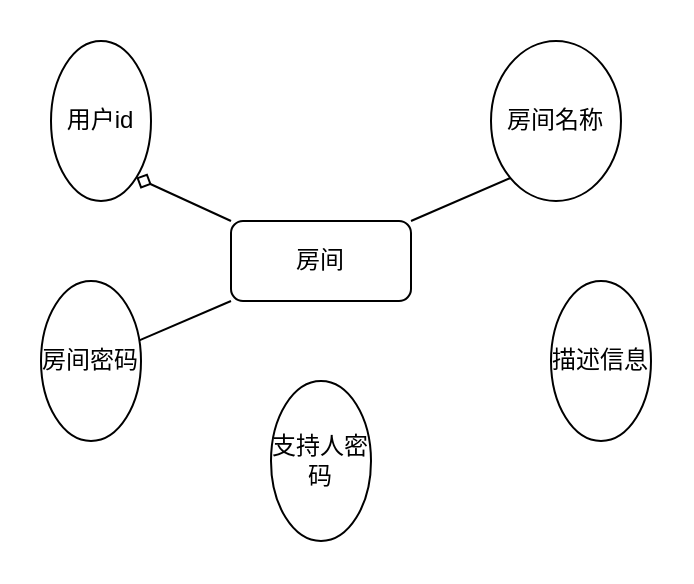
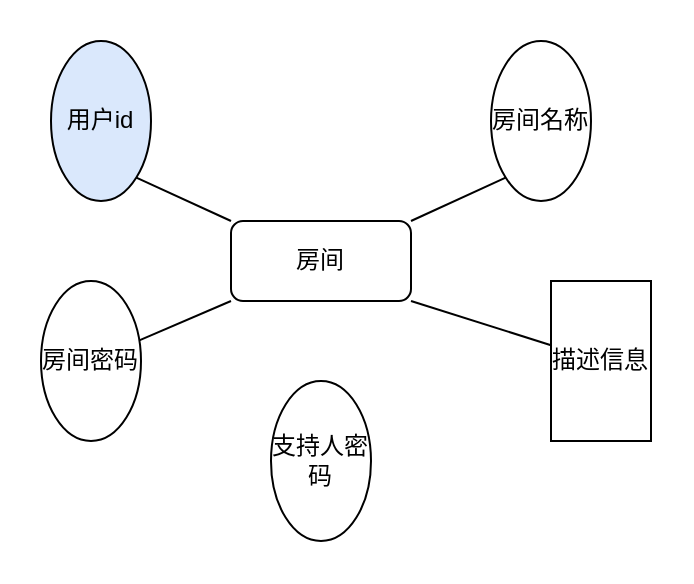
node "用户id": fillcolor #ffffff -> #dae8fc
node "房间名称": size 130x160 -> 100x160
edge "房间" -> "用户id": arrowhead diamond -> none
edge "房间" -- "描述信息": added
node "描述信息": shape ellipse -> rectangle
